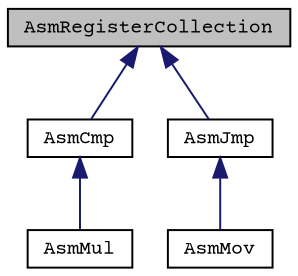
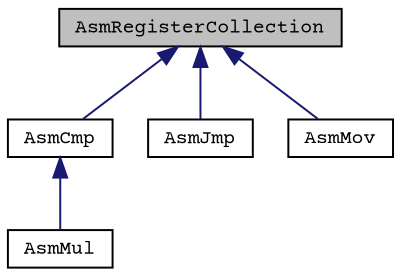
edge "AsmMov" -> "AsmJmp": now "AsmMov" -> "AsmRegisterCollection"
